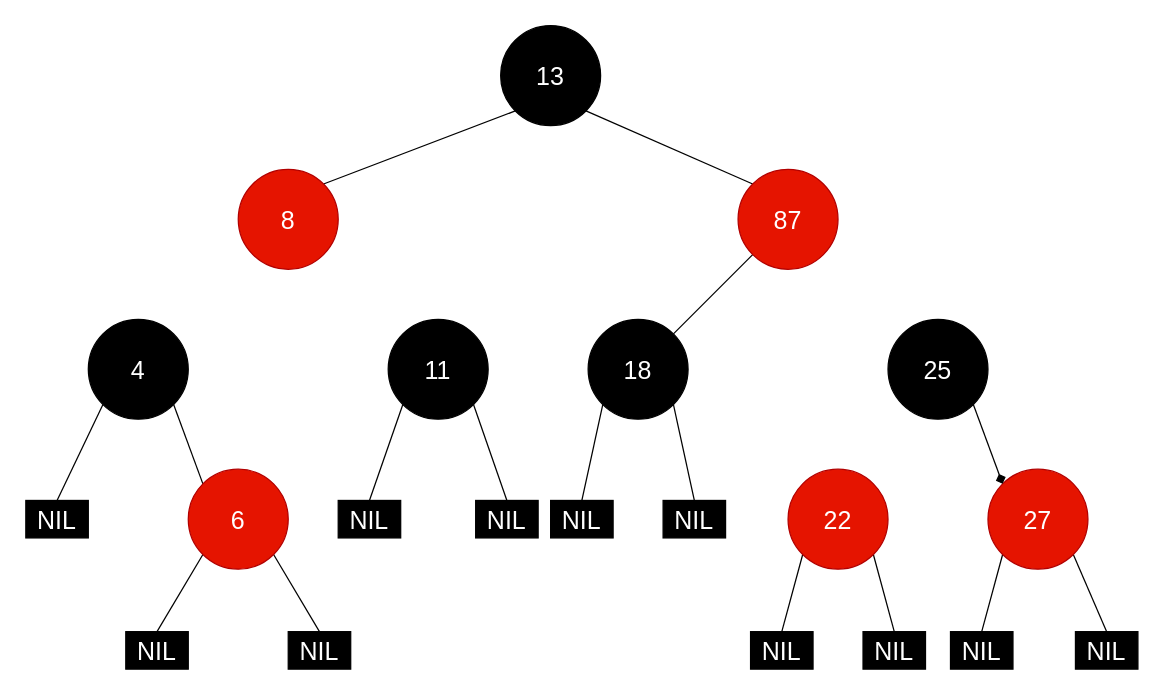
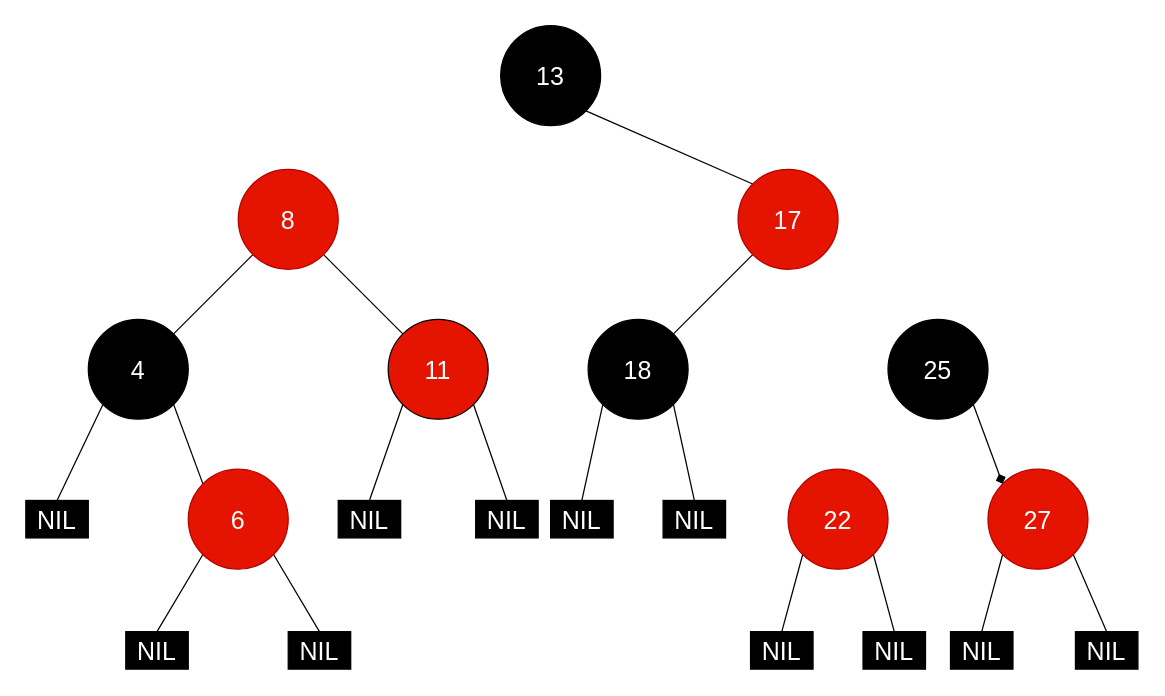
edge "13" -- "8": removed
node "87": label "87" -> "17"
edge "8" -- "4": added
edge "8" -- "11": added
node "11": fillcolor #000000 -> #e51400
